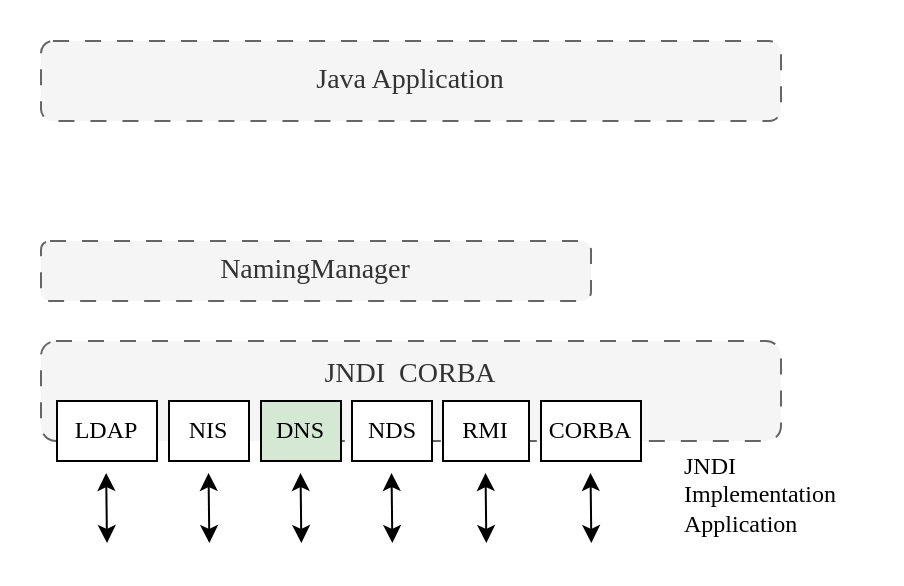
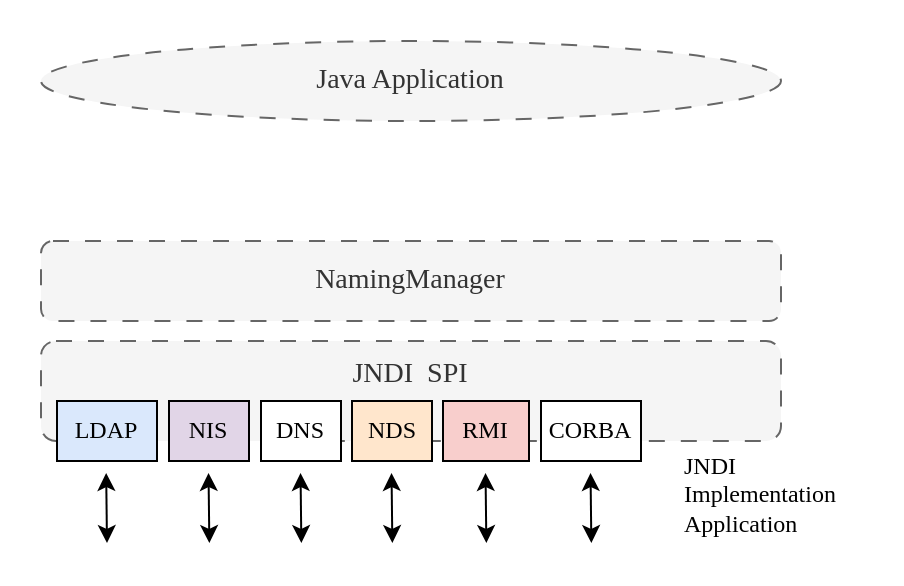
node "Java Application": shape rounded rectangle -> ellipse
node "NamingManager": size 550x60 -> 740x80
node "JNDI CORBA": label "JNDI CORBA" -> "JNDI SPI"
node "LDAP": fillcolor #ffffff -> #dae8fc
node "NIS": fillcolor #ffffff -> #e1d5e7
node "DNS": fillcolor #d5e8d4 -> #ffffff
node "NDS": fillcolor #ffffff -> #ffe6cc
node "RMI": fillcolor #ffffff -> #f8cecc
